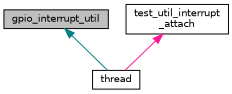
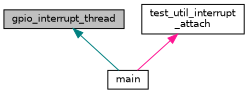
node "gpio_interrupt_util": label "gpio_interrupt_util" -> "gpio_interrupt_thread"
node "thread": label "thread" -> "main"
